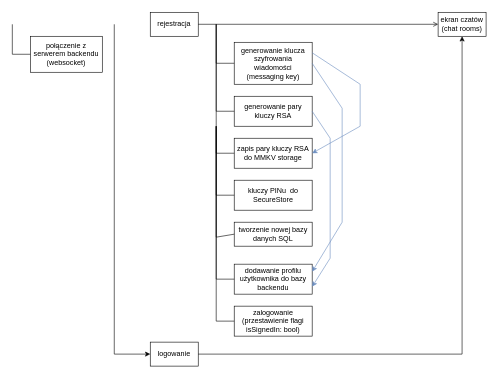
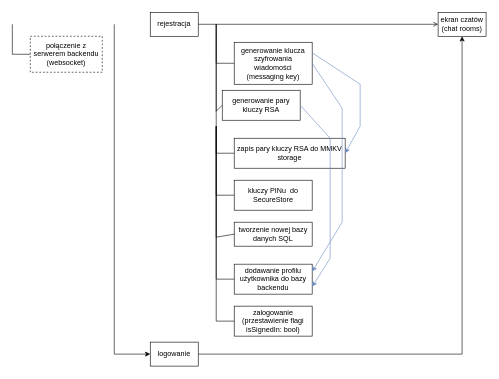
node "połączenie z serwerem backendu (websocket)": style solid -> dashed
node "generowanie pary kluczy RSA": moved (273, 111) -> (261, 105)
node "zapis pary kluczy RSA do MMKV storage": size 78x30 -> 111x30
